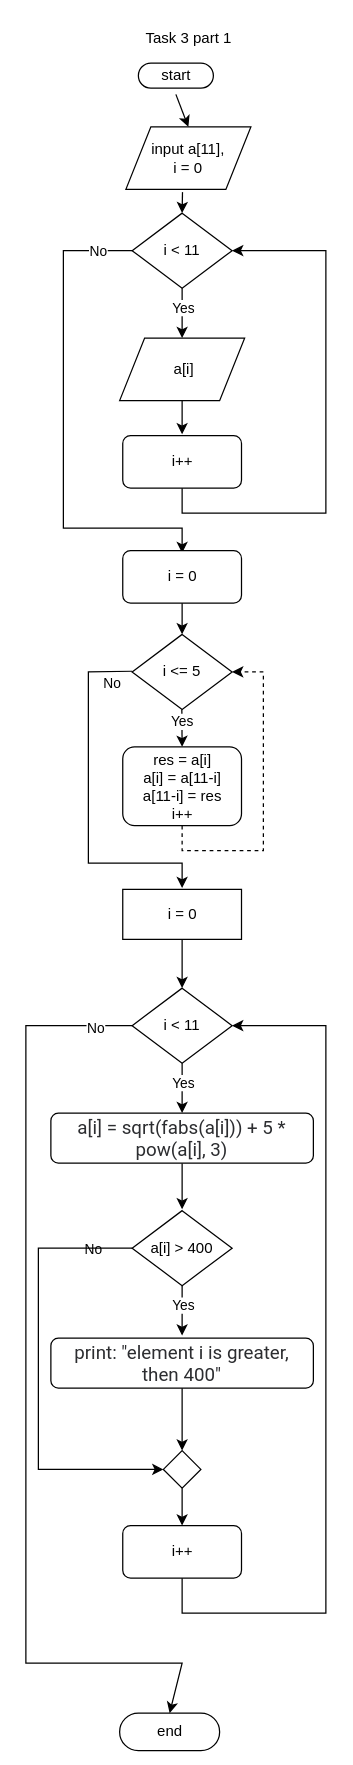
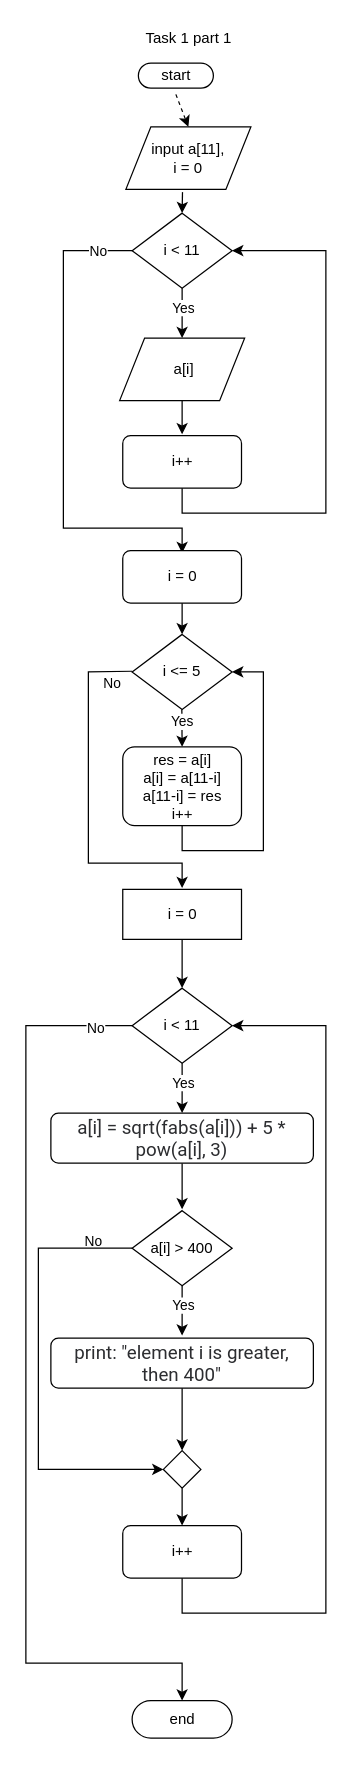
node "Task 3 part 1": label "Task 3 part 1" -> "Task 1 part 1"
edge "start" -> "input a[11], i = 0": style solid -> dashed
edge "res = a[i] a[i] = a[11-i] a[11-i] = res i++" -> "i <= 5": style dashed -> solid
node "end": moved (169, 1732) -> (182, 1719)
